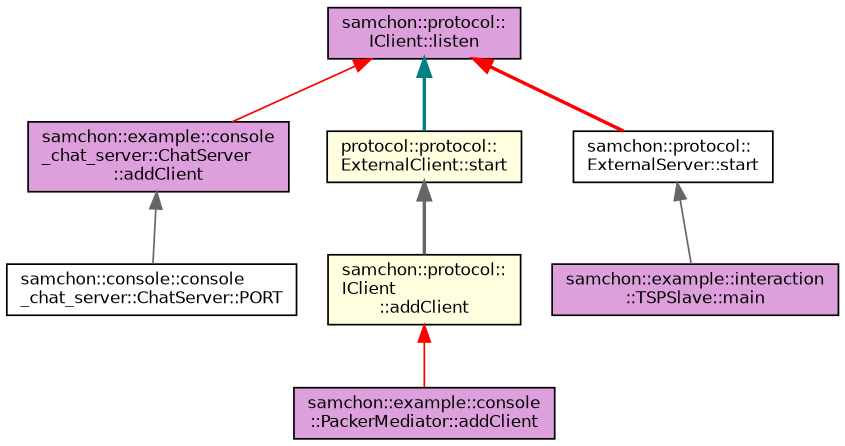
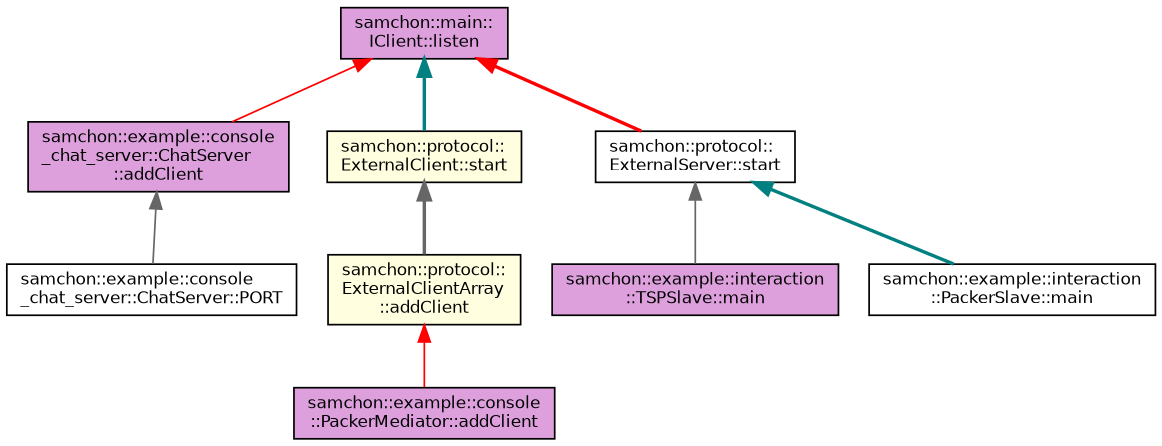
node "samchon::protocol:: IClient::listen": label "samchon::protocol:: IClient::listen" -> "samchon::main:: IClient::listen"
node "protocol::protocol:: ExternalClient::start": label "protocol::protocol:: ExternalClient::start" -> "samchon::protocol:: ExternalClient::start"
node "samchon::console::console _chat_server::ChatServer::PORT": label "samchon::console::console _chat_server::ChatServer::PORT" -> "samchon::example::console _chat_server::ChatServer::PORT"
node "samchon::protocol:: IClient ::addClient": label "samchon::protocol:: IClient ::addClient" -> "samchon::protocol:: ExternalClientArray ::addClient"
node "samchon::example::interaction ::PackerSlave::main": added
